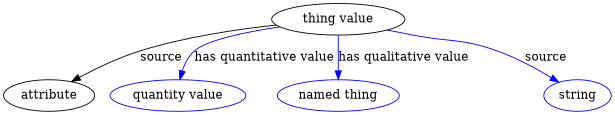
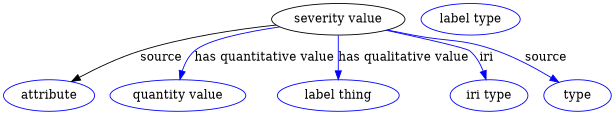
node "thing value": label "thing value" -> "severity value"
node "label type": added
node "attribute": color black -> blue
node "named thing": label "named thing" -> "label thing"
node "iri type": added
node "string": label "string" -> "type"
